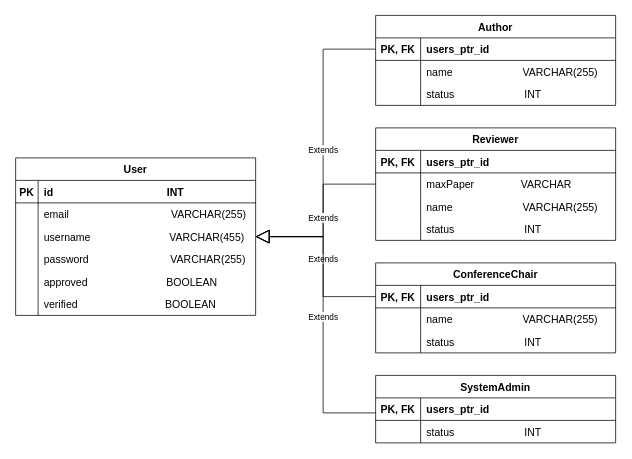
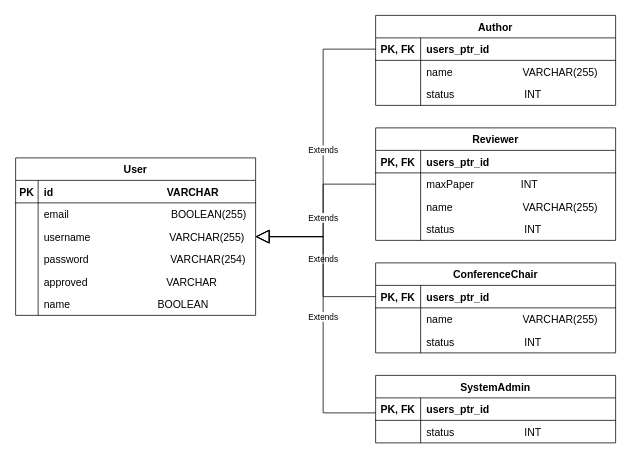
node "maxPaper VARCHAR": label "maxPaper VARCHAR" -> "maxPaper INT"
node "id INT": label "id INT" -> "id VARCHAR"
node "email VARCHAR(255)": label "email VARCHAR(255)" -> "email BOOLEAN(255)"
node "username VARCHAR(455)": label "username VARCHAR(455)" -> "username VARCHAR(255)"
node "password VARCHAR(255)": label "password VARCHAR(255)" -> "password VARCHAR(254)"
node "approved BOOLEAN": label "approved BOOLEAN" -> "approved VARCHAR"
node "verified BOOLEAN": label "verified BOOLEAN" -> "name BOOLEAN"
